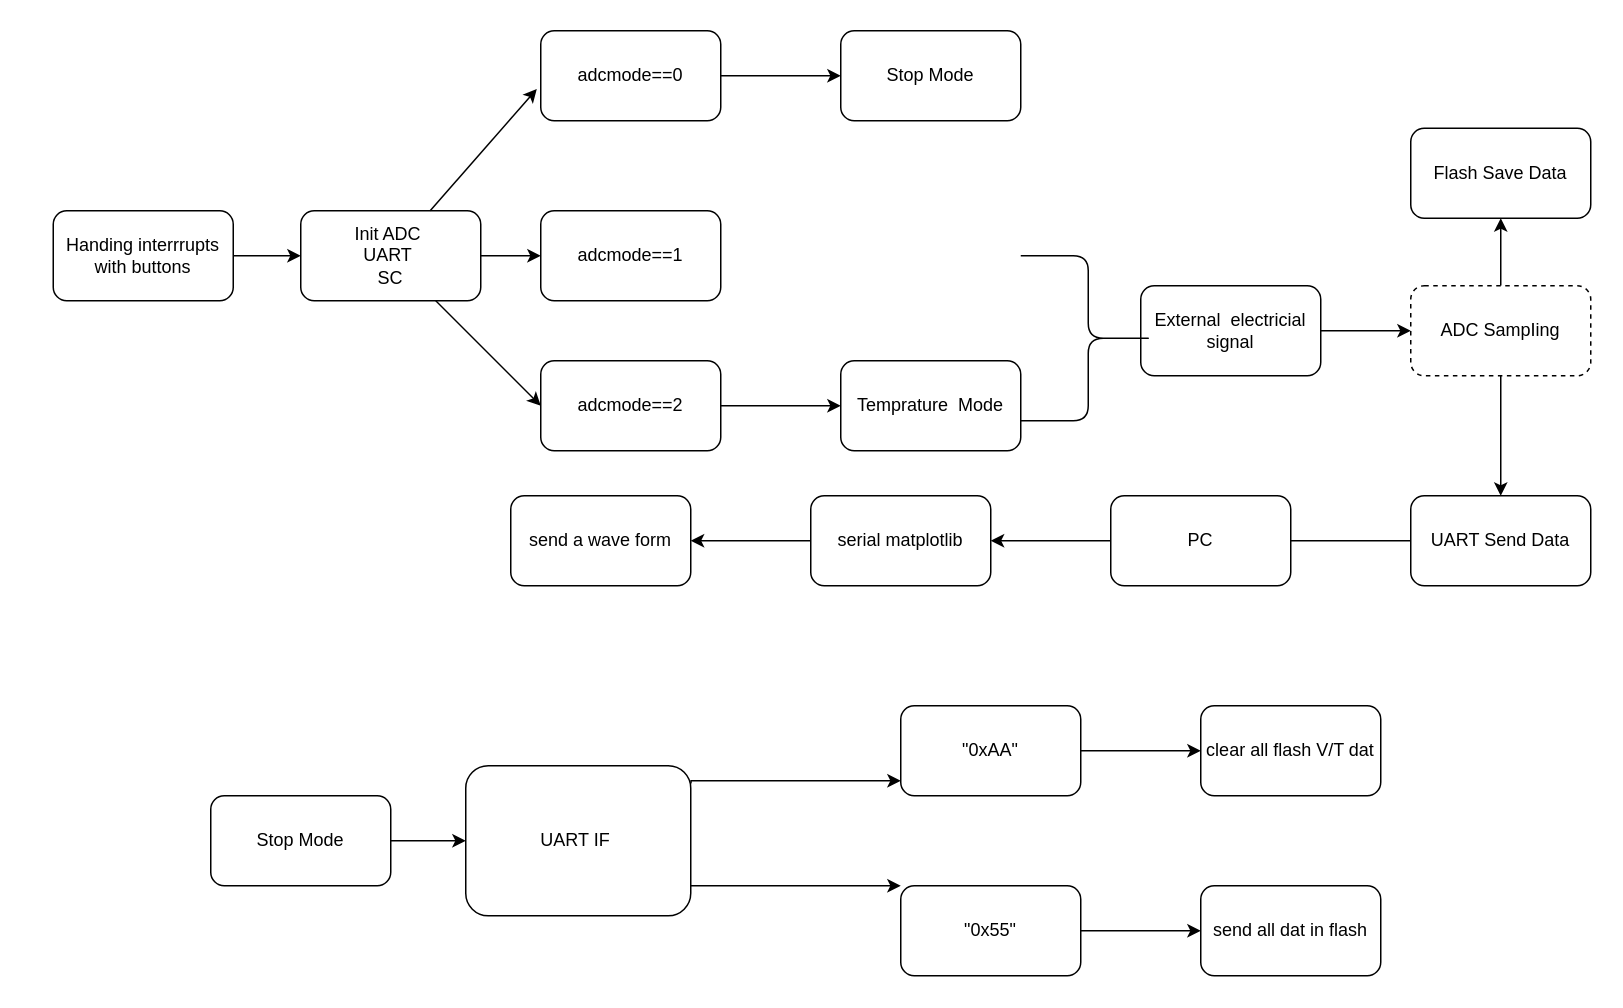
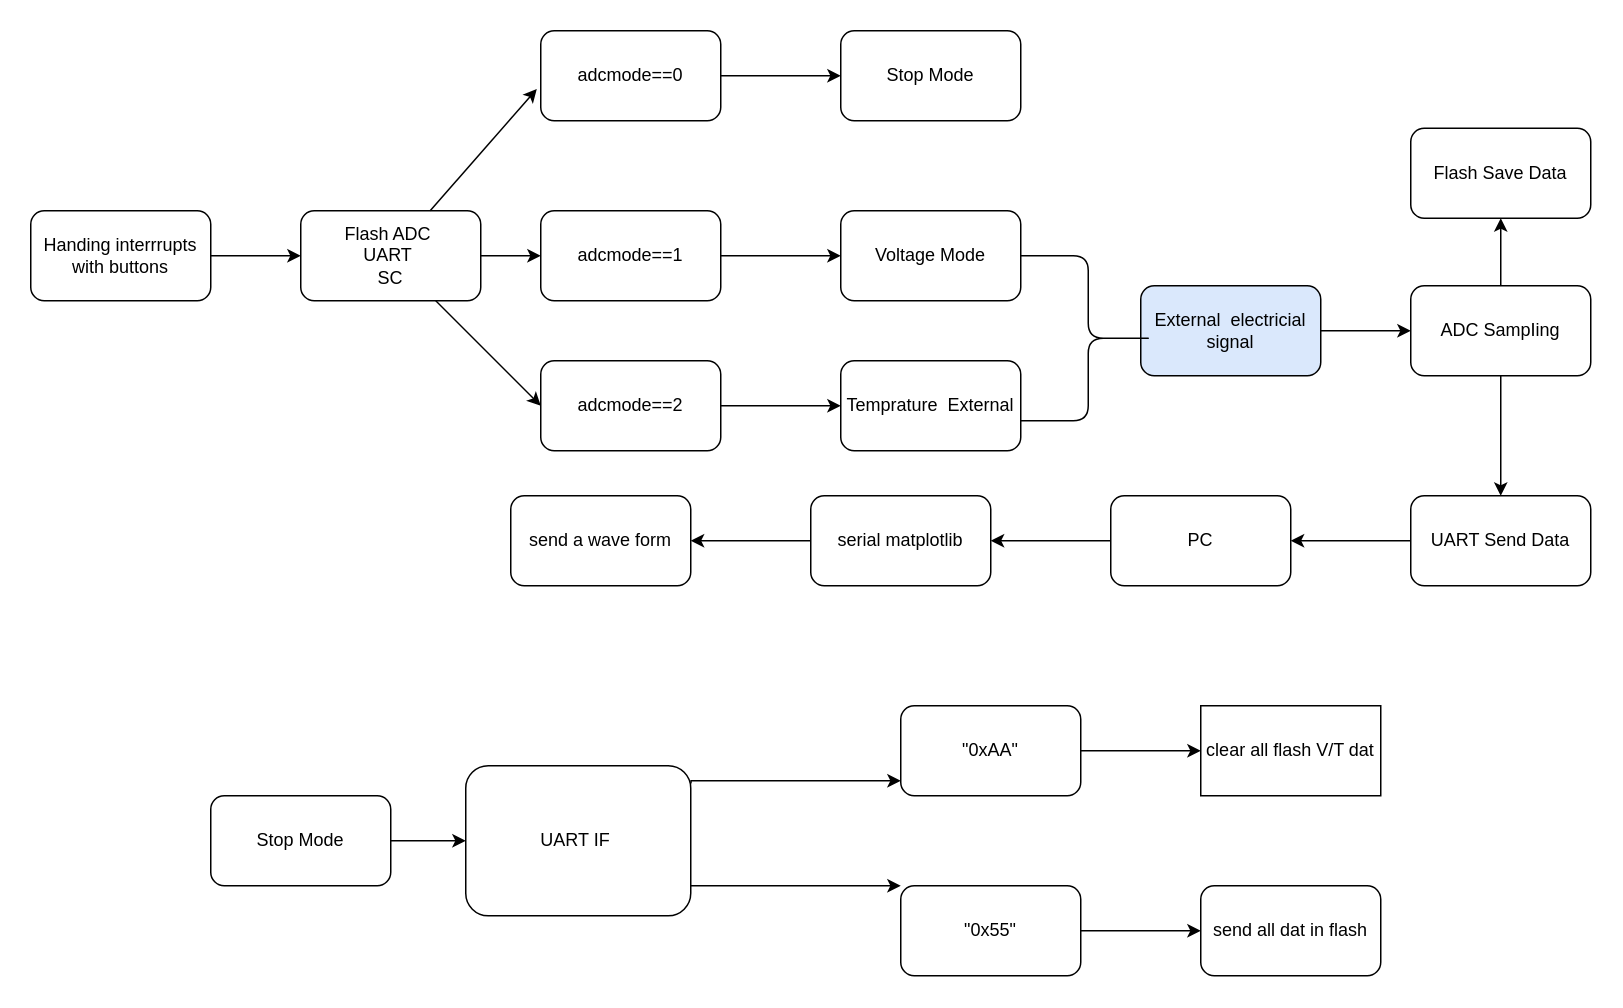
node "Handing interrrupts with buttons": moved (143, 256) -> (121, 256)
node "Init ADC UART SC": label "Init ADC UART SC" -> "Flash ADC UART SC"
edge "adcmode==1" -> "Voltage Mode": added
node "Voltage Mode": added
node "External electricial signal": fillcolor #ffffff -> #dae8fc
node "ADC SampIing": style dashed -> solid
node "Temprature Mode": label "Temprature Mode" -> "Temprature External"
edge "PC" -- "UART Send Data": arrowhead none -> classic
node "clear all flash V/T dat": shape rounded rectangle -> rectangle
